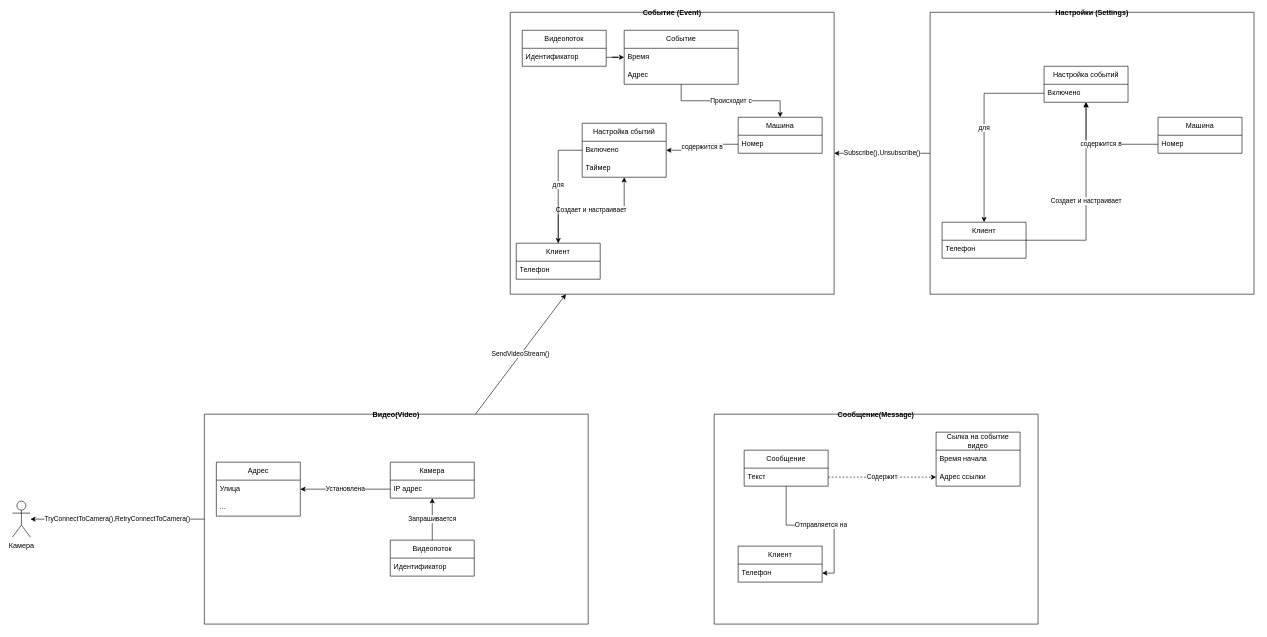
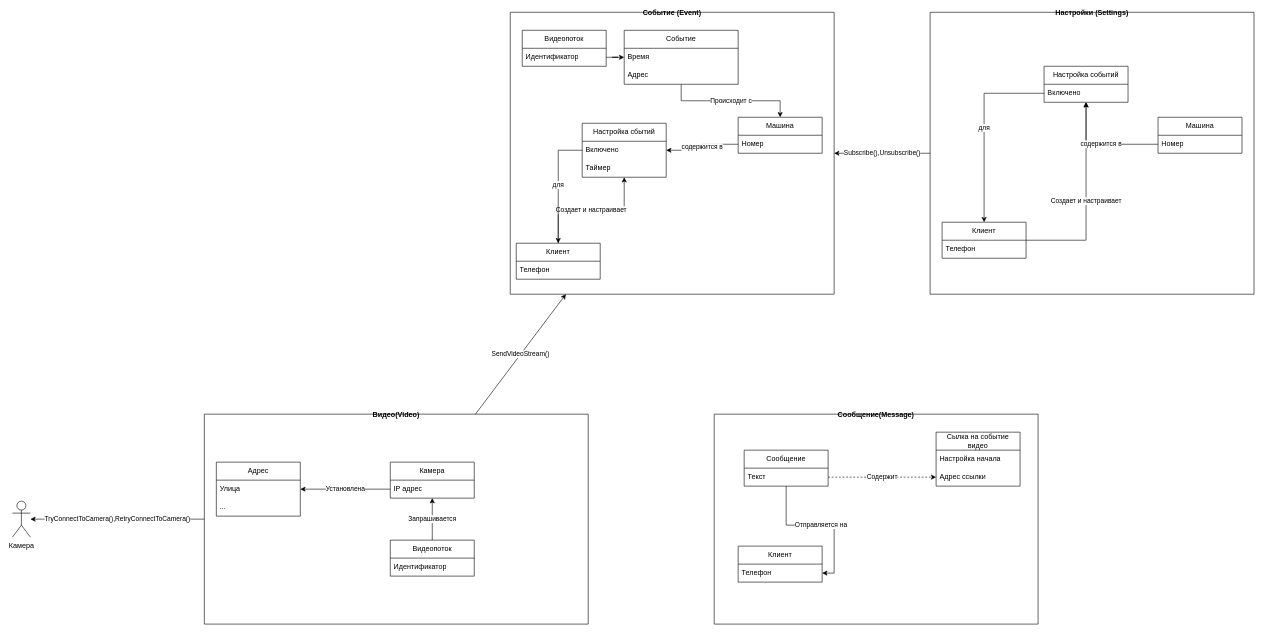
node "Время начала": label "Время начала" -> "Настройка начала"
